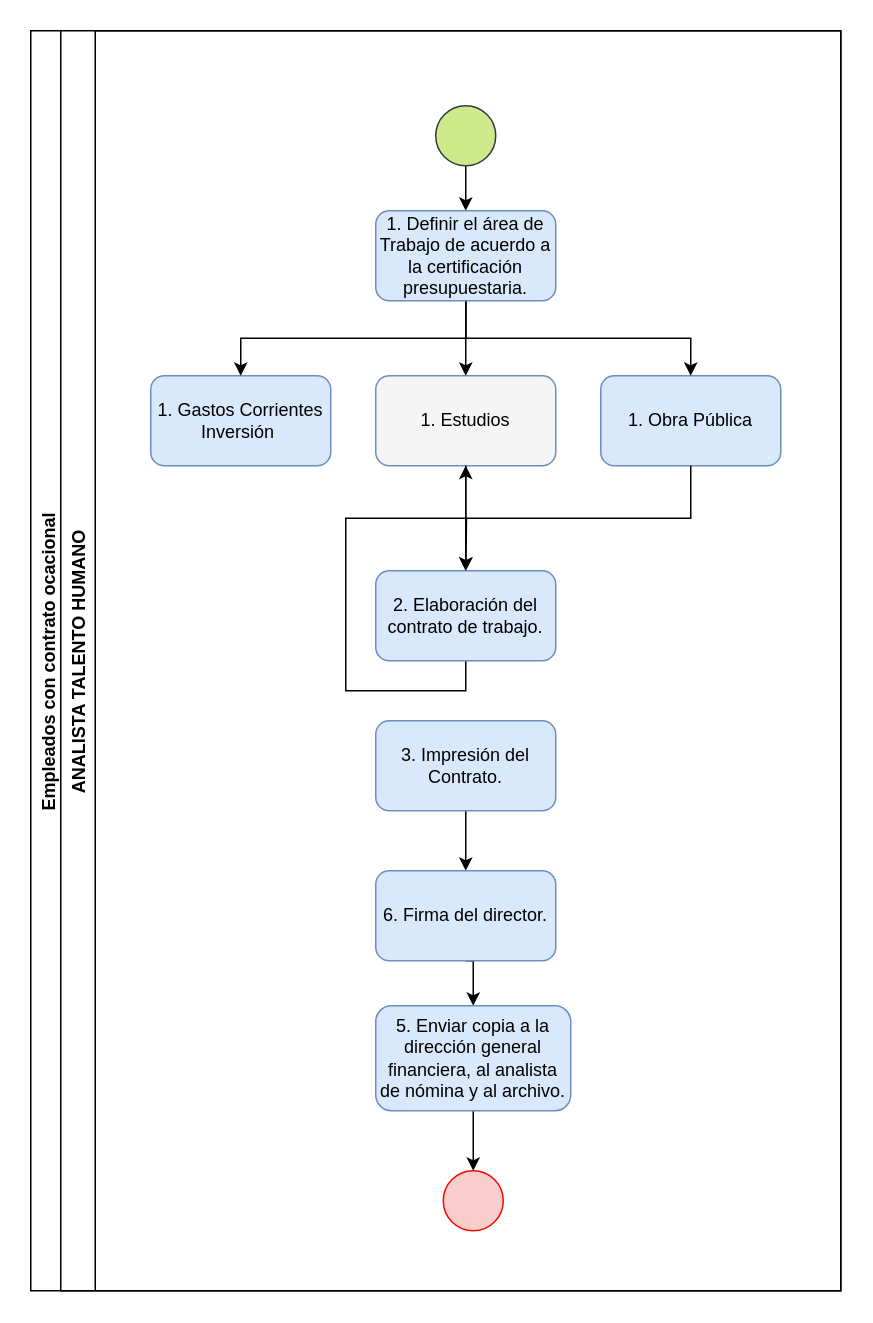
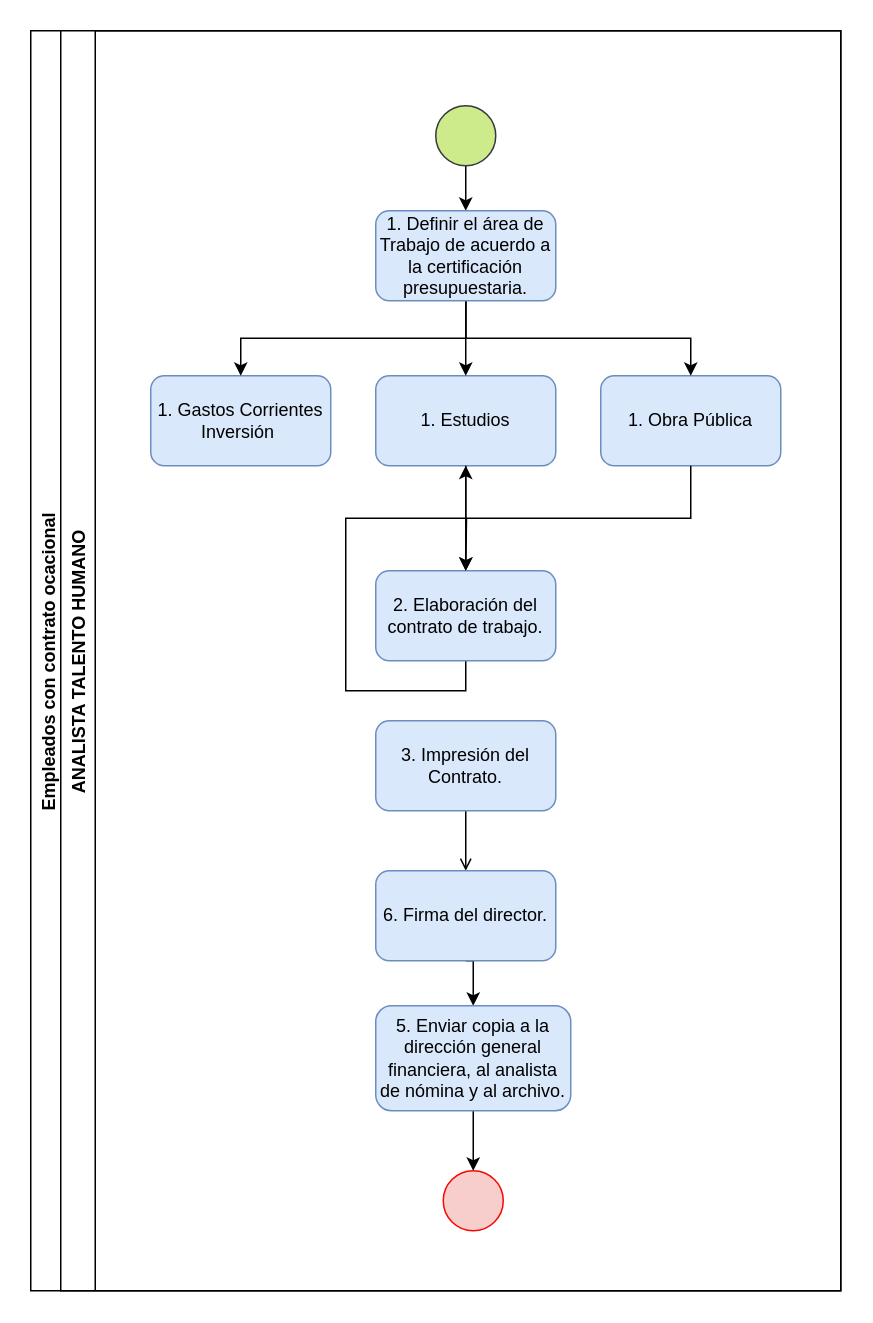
node "1. Estudios": fillcolor #f5f5f5 -> #dae8fc
edge "3. Impresión del Contrato." -> "6. Firma del director.": arrowhead classic -> open
